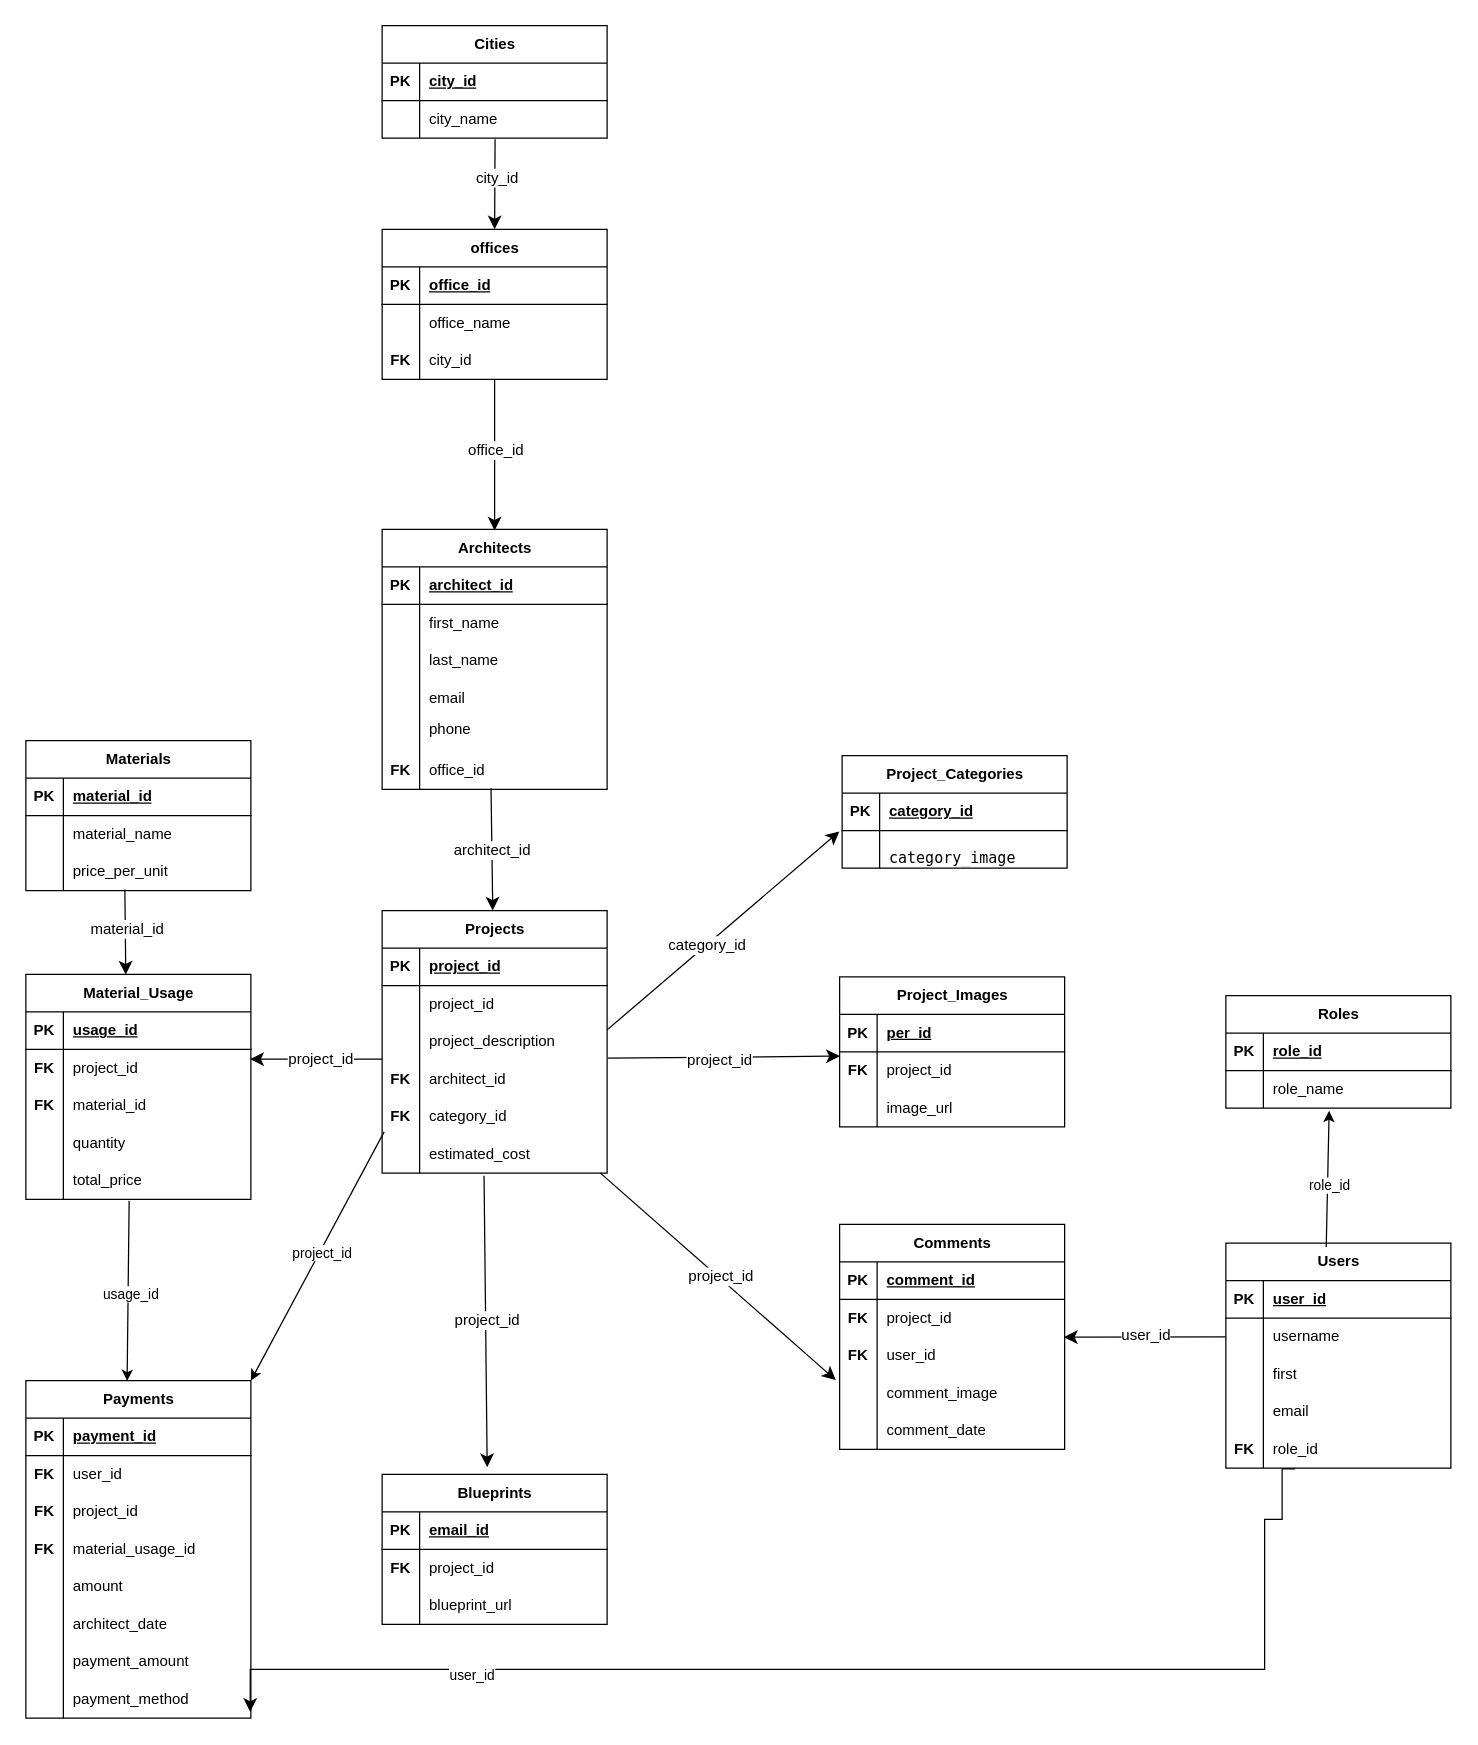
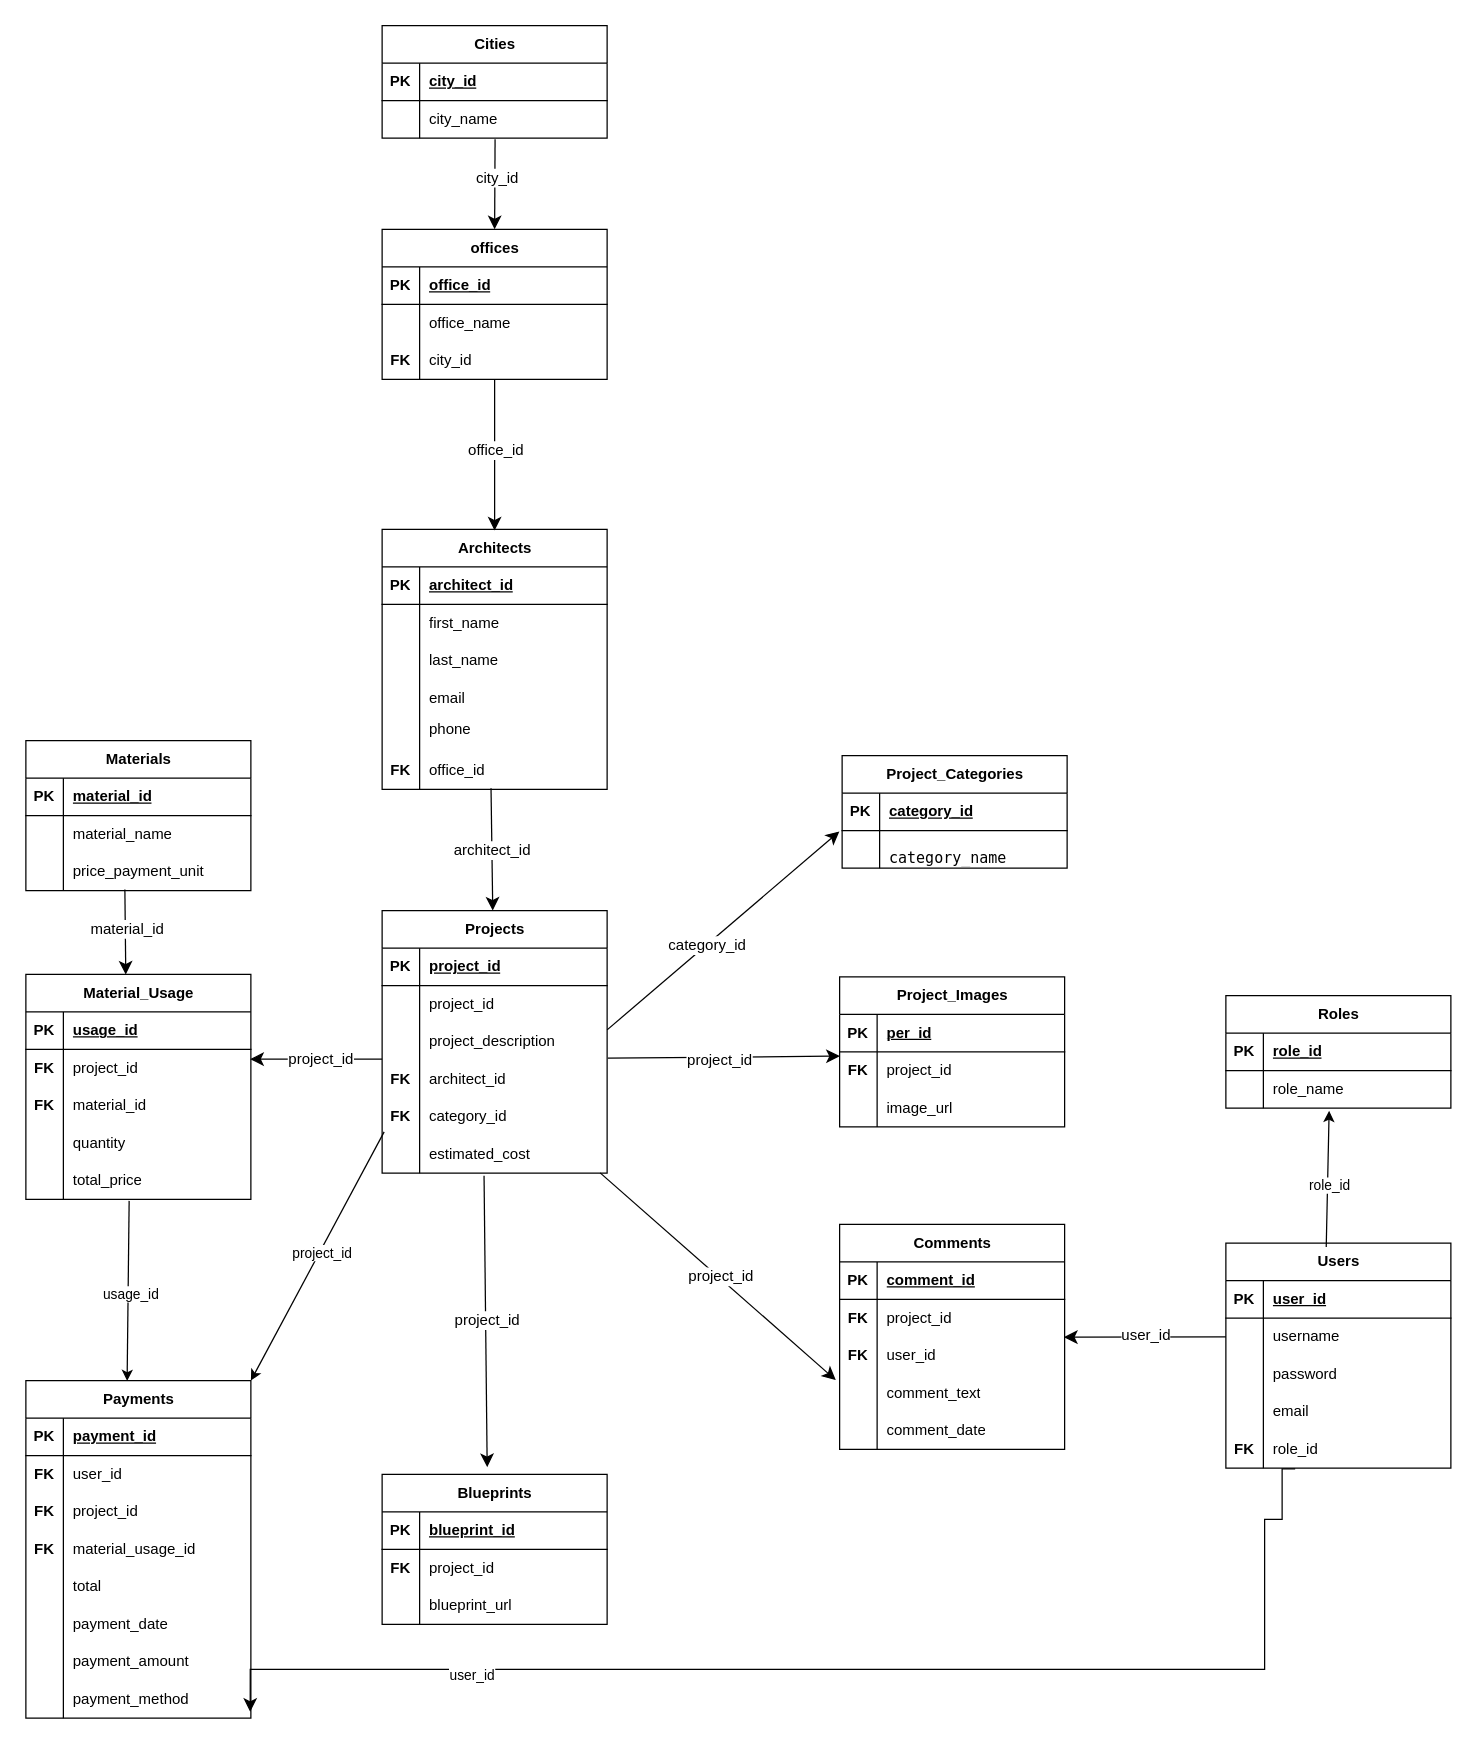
node "category_image": label "category_image" -> "category_name"
node "price_per_unit": label "price_per_unit" -> "price_payment_unit"
node "first": label "first" -> "password"
node "comment_image": label "comment_image" -> "comment_text"
node "email_id": label "email_id" -> "blueprint_id"
node "amount": label "amount" -> "total"
node "architect_date": label "architect_date" -> "payment_date"
